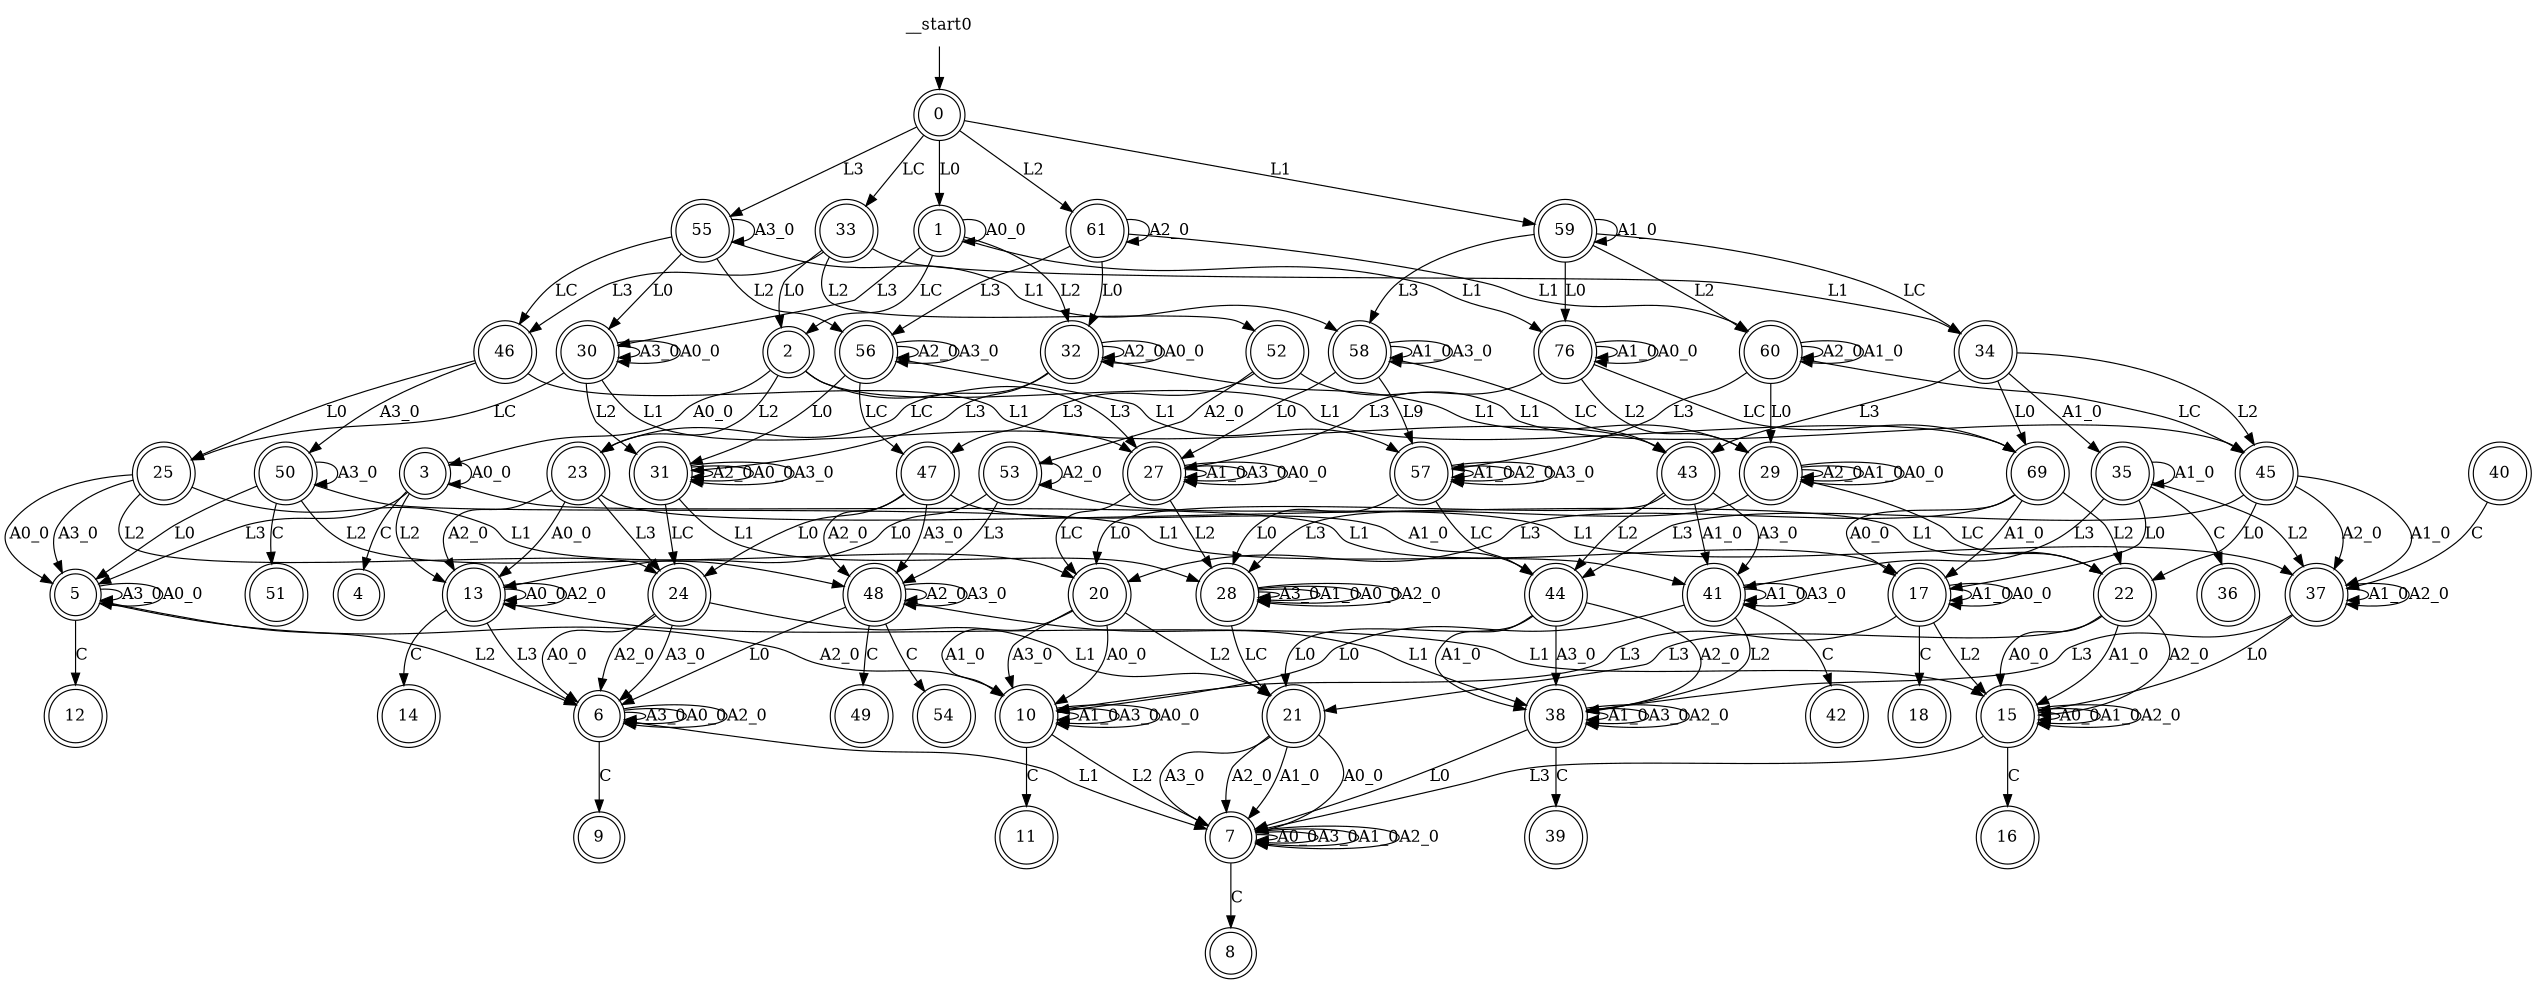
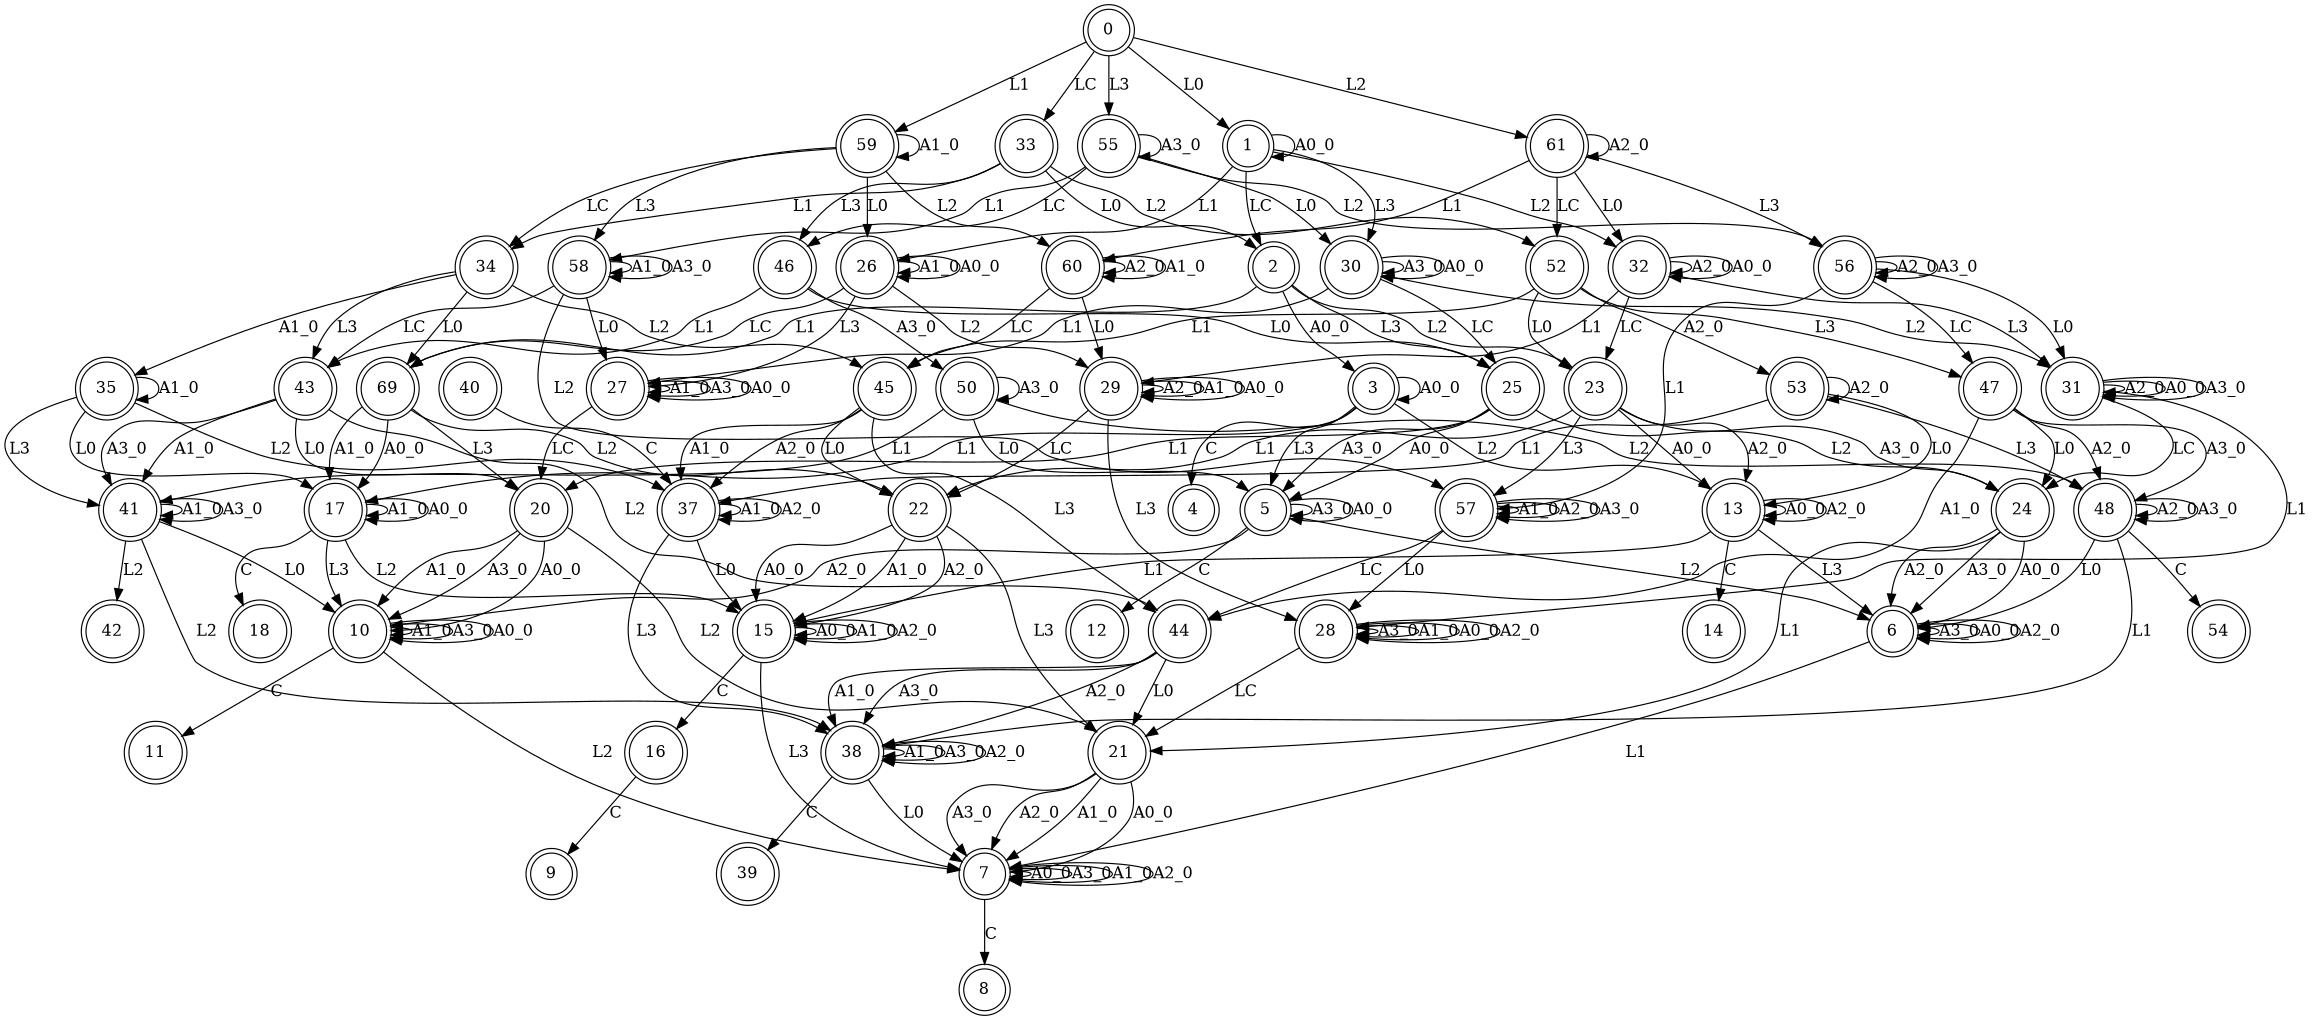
node "__start0": removed
edge "61" -> "52": added, label "LC"
edge "52" -> "23": added, label "L0"
node "76": label "76" -> "26"
edge "2" -> "27": now "2" -> "25"
edge "58" -> "57": label "L9" -> "L2"
edge "60" -> "57": now "23" -> "57"
edge "27" -> "28": removed, label "L2"
edge "23" -> "24": label "L3" -> "A3_0"
node "51": removed
node "36": removed
edge "41" -> "42": label "C" -> "L2"
node "49": removed
edge "6" -> "9": now "16" -> "9"
